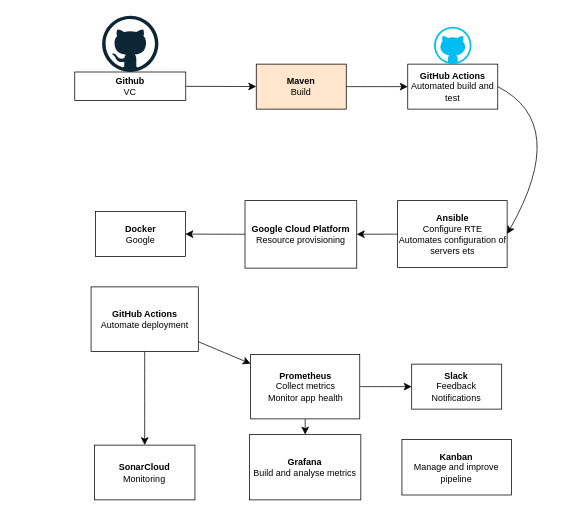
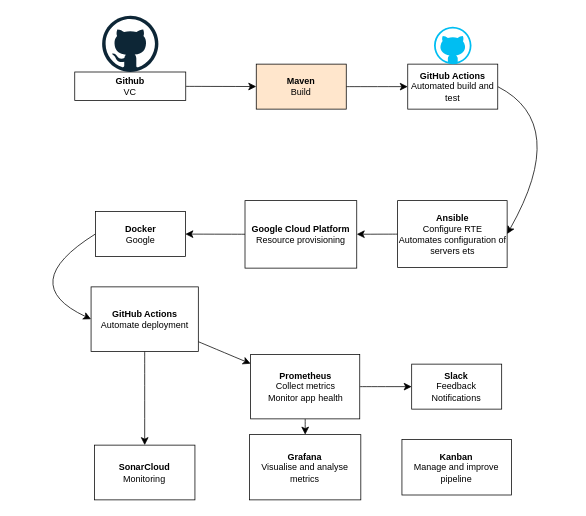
edge "Docker Google" -> "GitHub Actions Automate deployment": added
node "Grafana Build and analyse metrics": label "Grafana Build and analyse metrics" -> "Grafana Visualise and analyse metrics"
